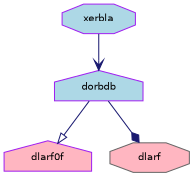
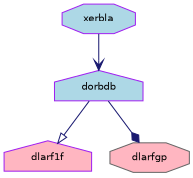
node "dlarf0f": label "dlarf0f" -> "dlarf1f"
node "dlarf": label "dlarf" -> "dlarfgp"
